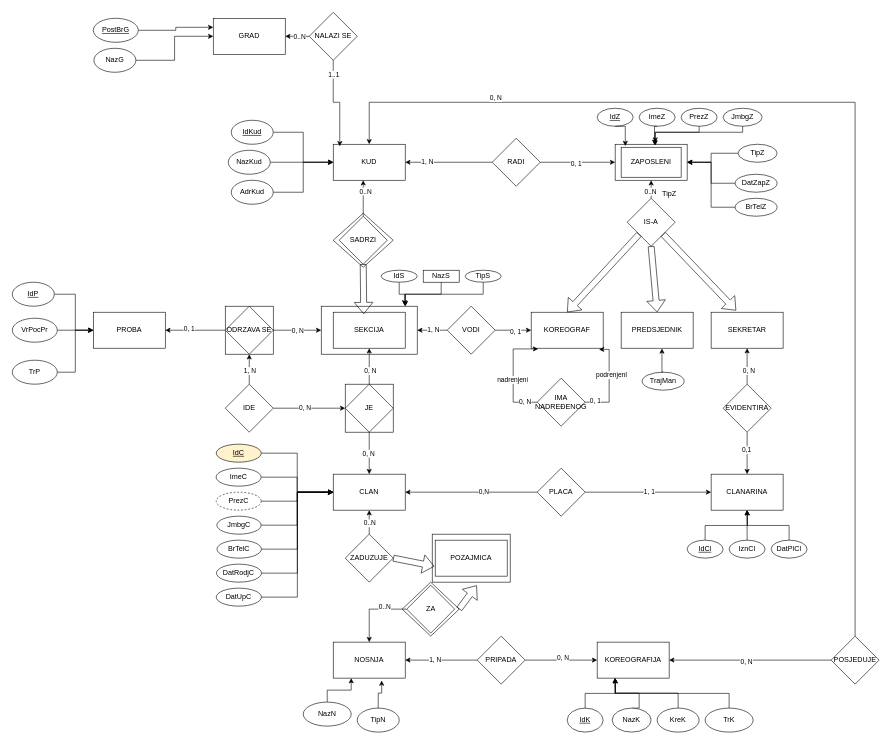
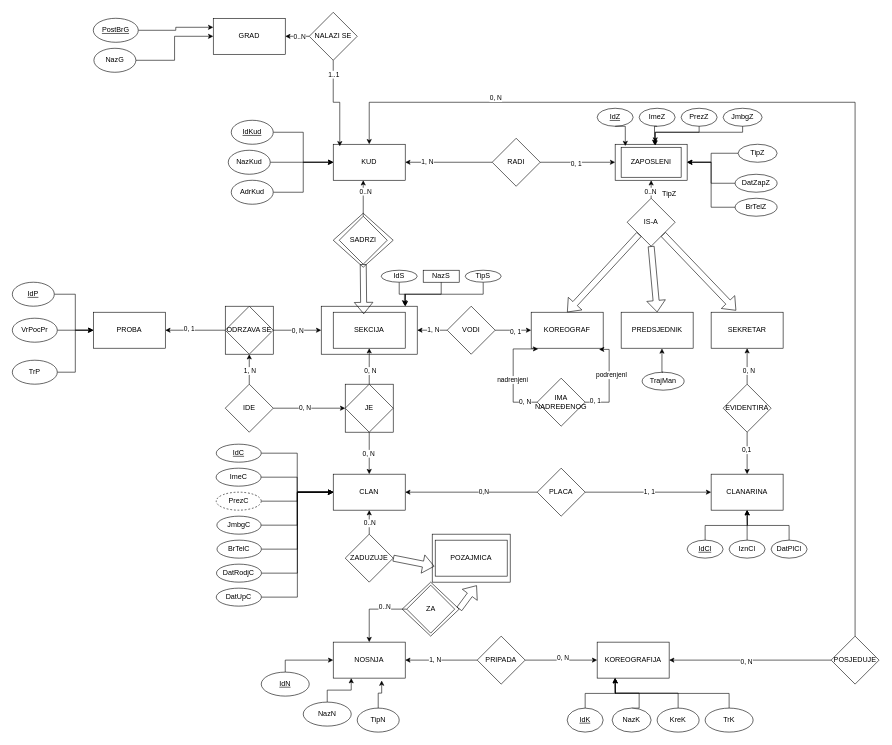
node "IdC": fillcolor #fff2cc -> #ffffff
edge "IdN" -> "NOSNJA": added
node "IdN": added
